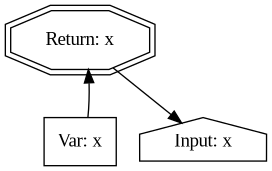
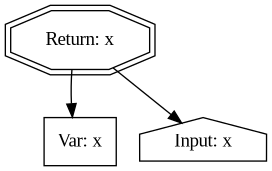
edge "Var: x" -> "Return: x": reversed
